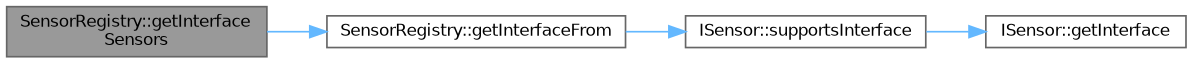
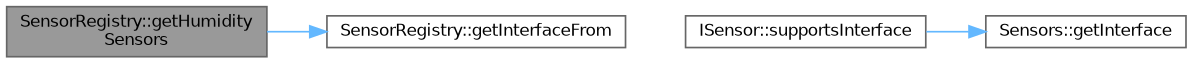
node "SensorRegistry::getInterface Sensors": label "SensorRegistry::getInterface Sensors" -> "SensorRegistry::getHumidity Sensors"
edge "SensorRegistry::getInterfaceFrom" -> "ISensor::supportsInterface": removed
node "ISensor::getInterface": label "ISensor::getInterface" -> "Sensors::getInterface"
